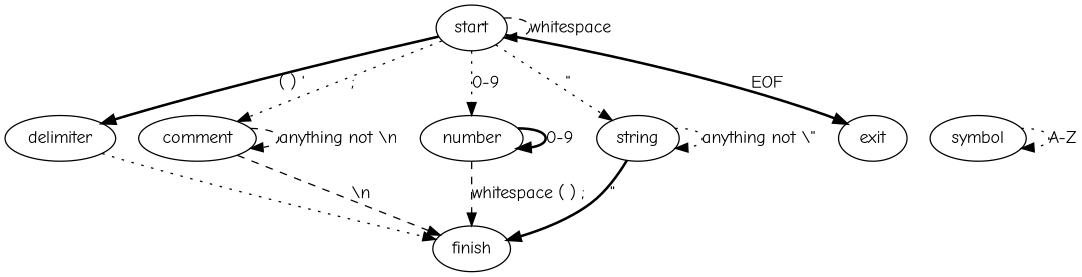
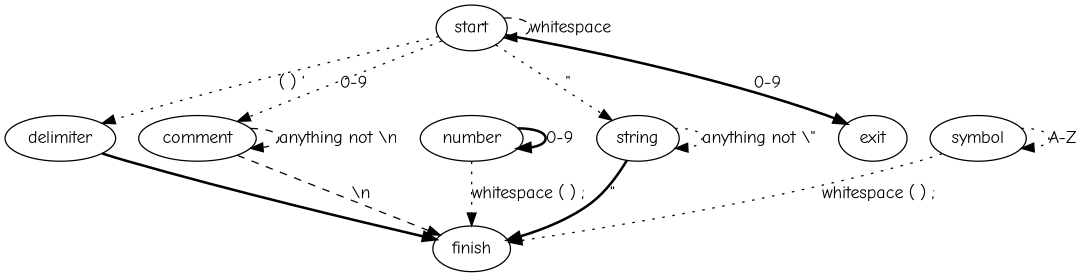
edge "start" -> "delimiter": style bold -> dotted
edge "start" -> "number": removed, label "0-9"
edge "start" -> "comment": label ";" -> "0-9"
edge "start" -> "exit": label "EOF" -> "0-9"
edge "number" -> "finish": style dashed -> dotted
edge "delimiter" -> "finish": style dotted -> bold
edge "symbol" -> "finish": added, label "whitespace ( ) ;"
